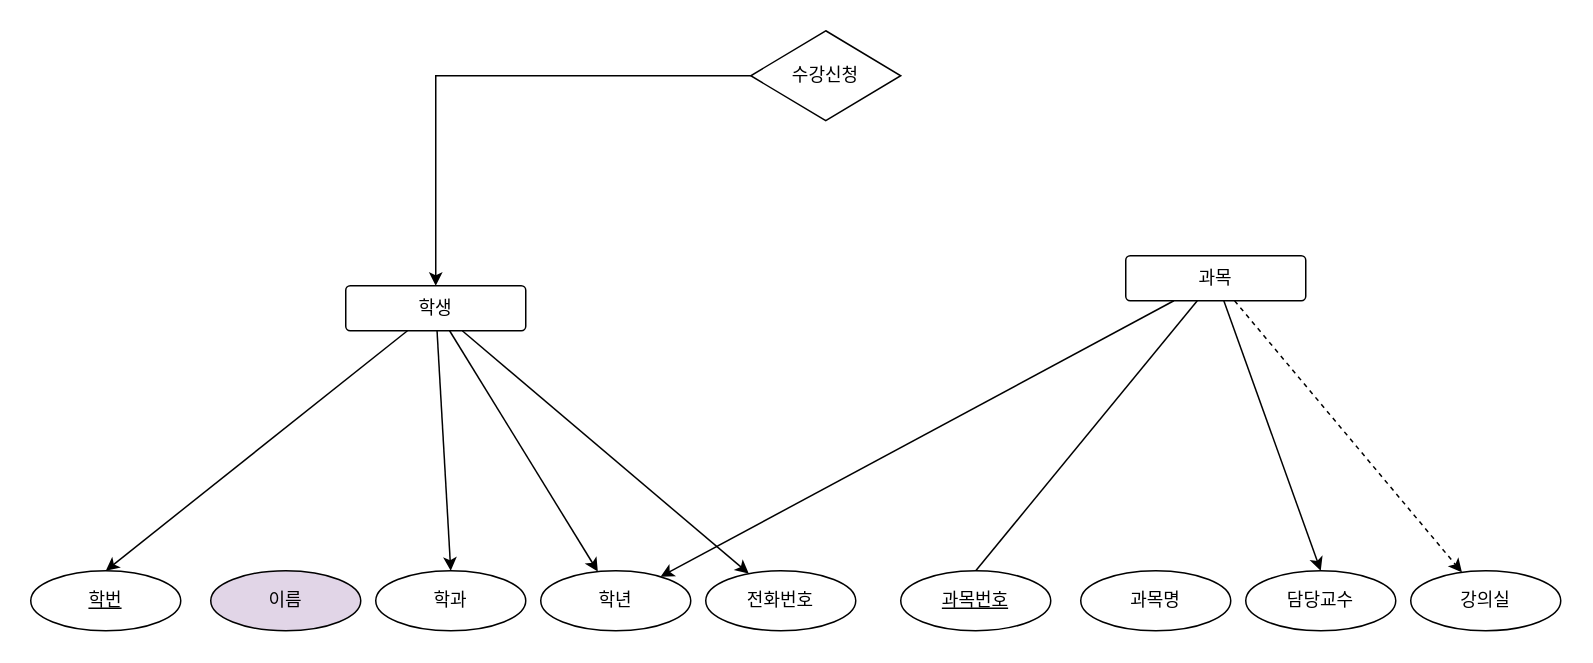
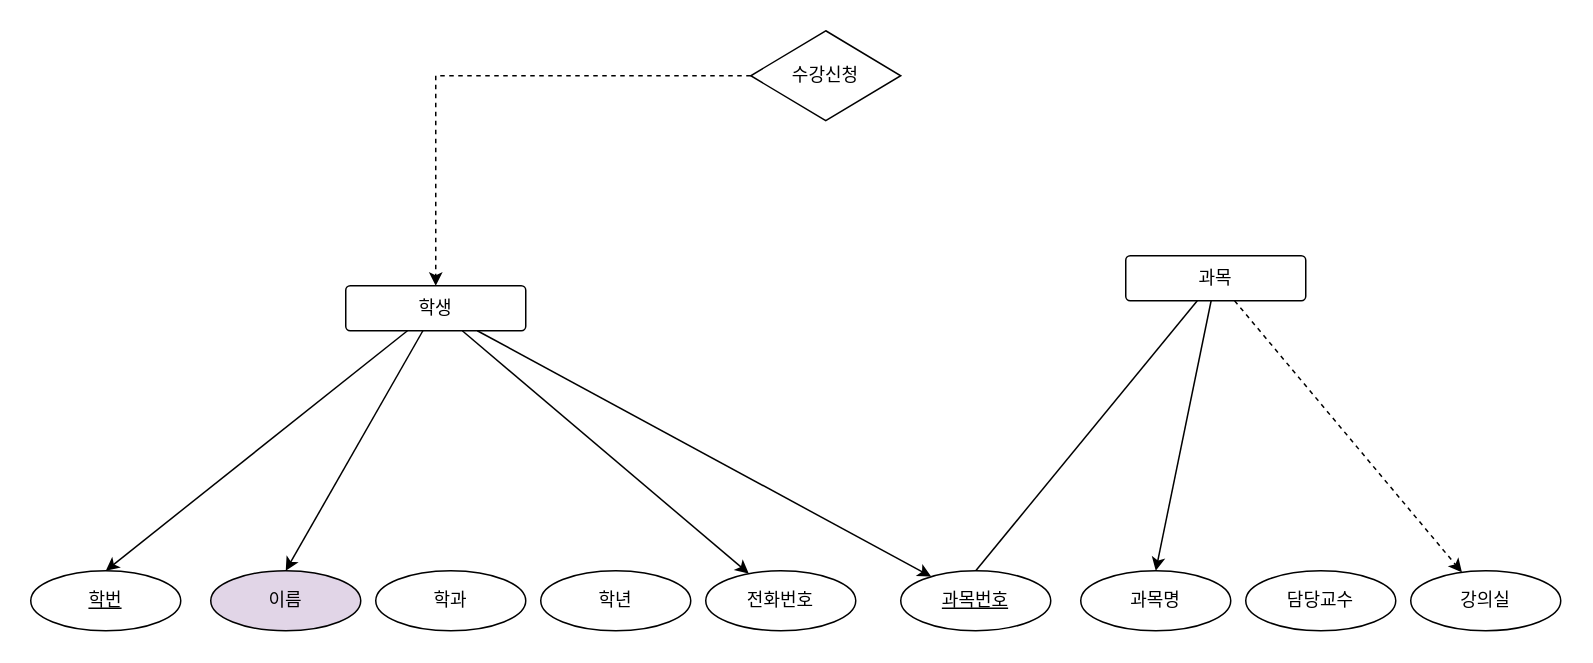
edge "수강신청" -> "학생": style solid -> dashed
edge "과목" -> "담당교수": removed
edge "과목" -> "학년": now "과목" -> "과목명"
edge "학생" -> "학과": now "학생" -> "과목번호"
edge "학생" -> "이름": added
edge "학생" -> "학년": removed
